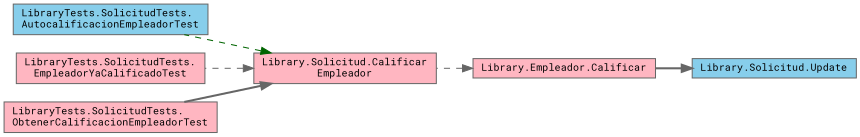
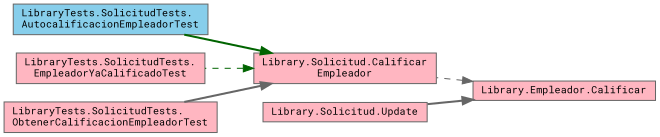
edge "LibraryTests.SolicitudTests. AutocalificacionEmpleadorTest" -> "Library.Solicitud.Calificar Empleador": style dashed -> bold
edge "LibraryTests.SolicitudTests. EmpleadorYaCalificadoTest" -> "Library.Solicitud.Calificar Empleador": color gray40 -> darkgreen
edge "Library.Empleador.Calificar" -> "Library.Solicitud.Update": reversed
node "Library.Solicitud.Update": fillcolor skyblue -> lightpink
